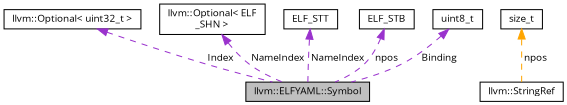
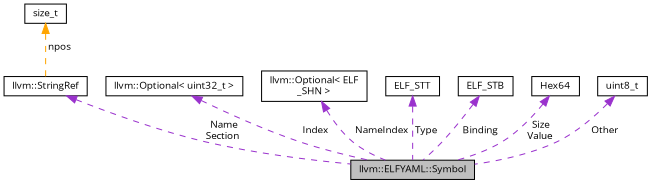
edge "llvm::ELFYAML::Symbol" -> "ELF_STT": label " NameIndex" -> " Type"
edge "llvm::ELFYAML::Symbol" -> "ELF_STB": label " npos" -> " Binding"
edge "llvm::ELFYAML::Symbol" -> "uint8_t": label " Binding" -> " Other"
node "Hex64": added
edge "llvm::ELFYAML::Symbol" -> "llvm::StringRef": added, label "Name Section"
